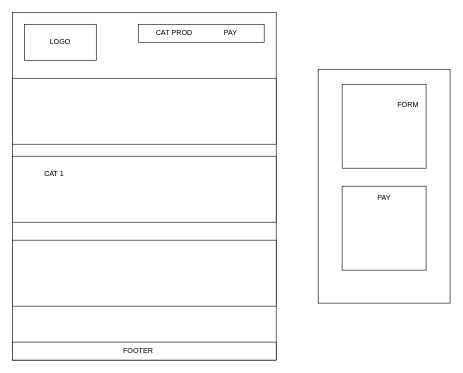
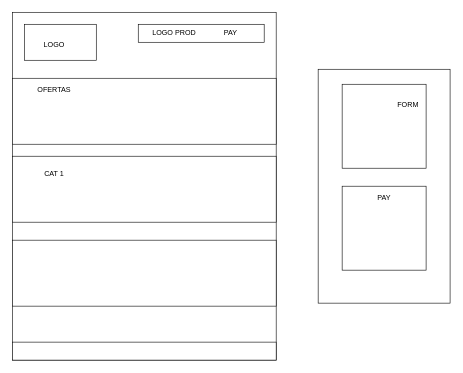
node "CAT PROD": label "CAT PROD" -> "LOGO PROD"
node "LOGO": moved (60, 42) -> (54, 45)
node "OFERTAS": added
node "FOOTER": removed
